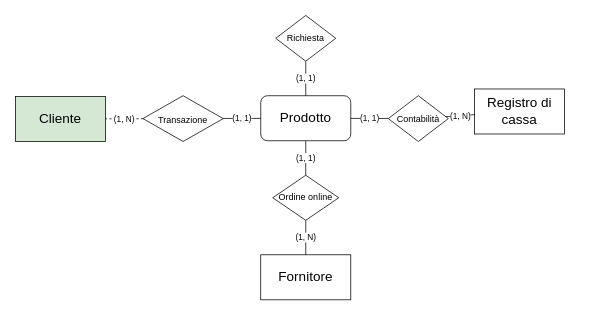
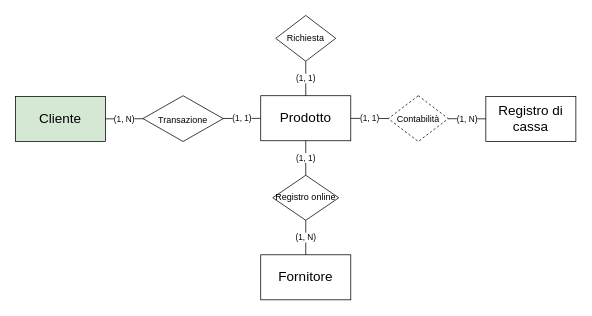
node "Registro di cassa": moved (519, 111) -> (531, 119)
node "Prodotto": shape rounded rectangle -> rectangle
edge "Transazione" -- "Cliente": style dashed -> solid
node "Contabilità": style solid -> dashed
node "Ordine online": label "Ordine online" -> "Registro online"
